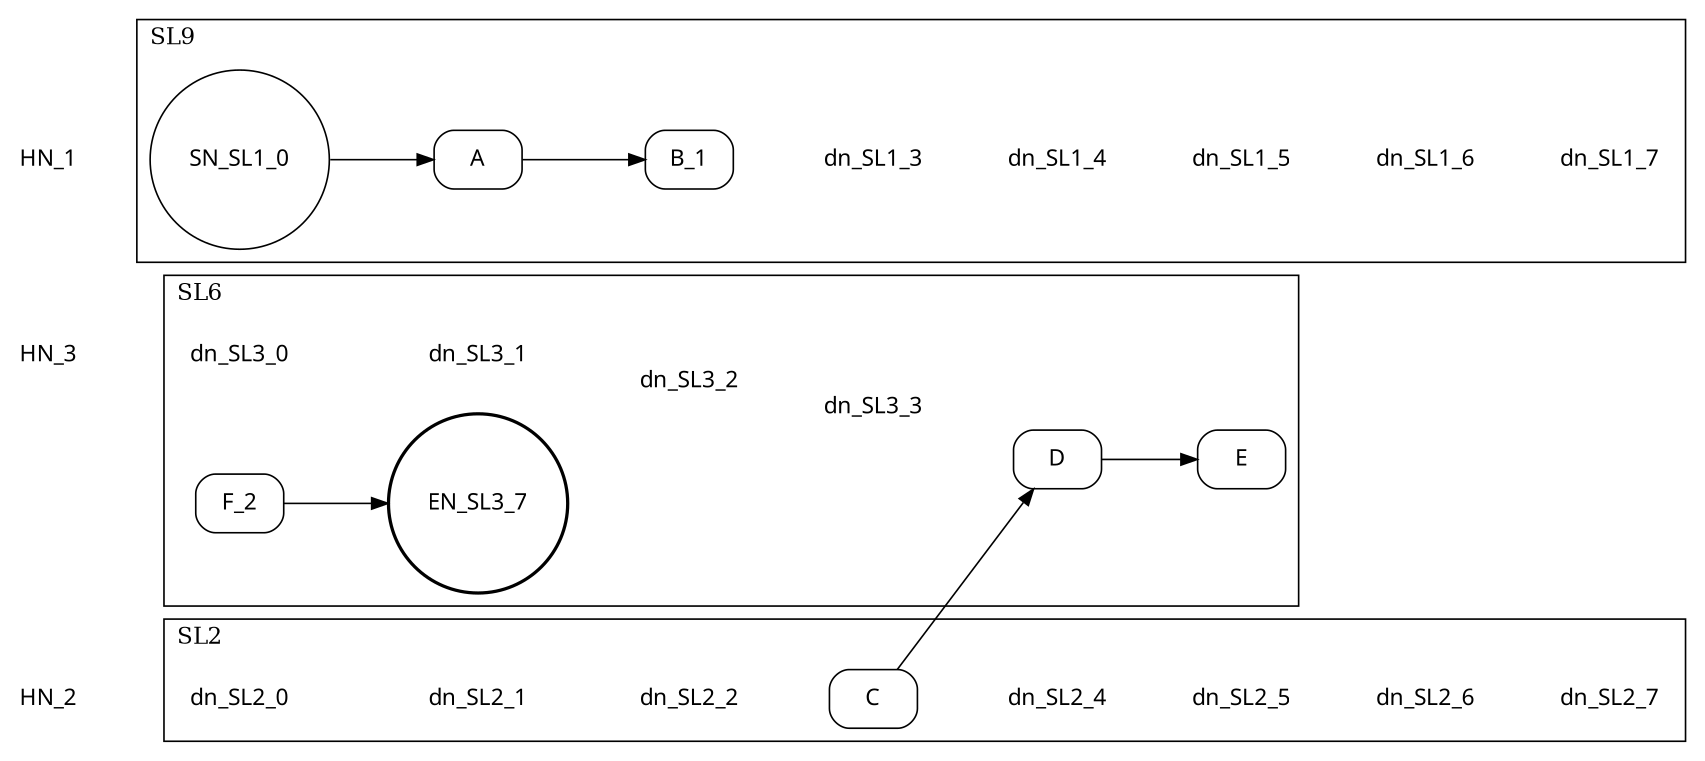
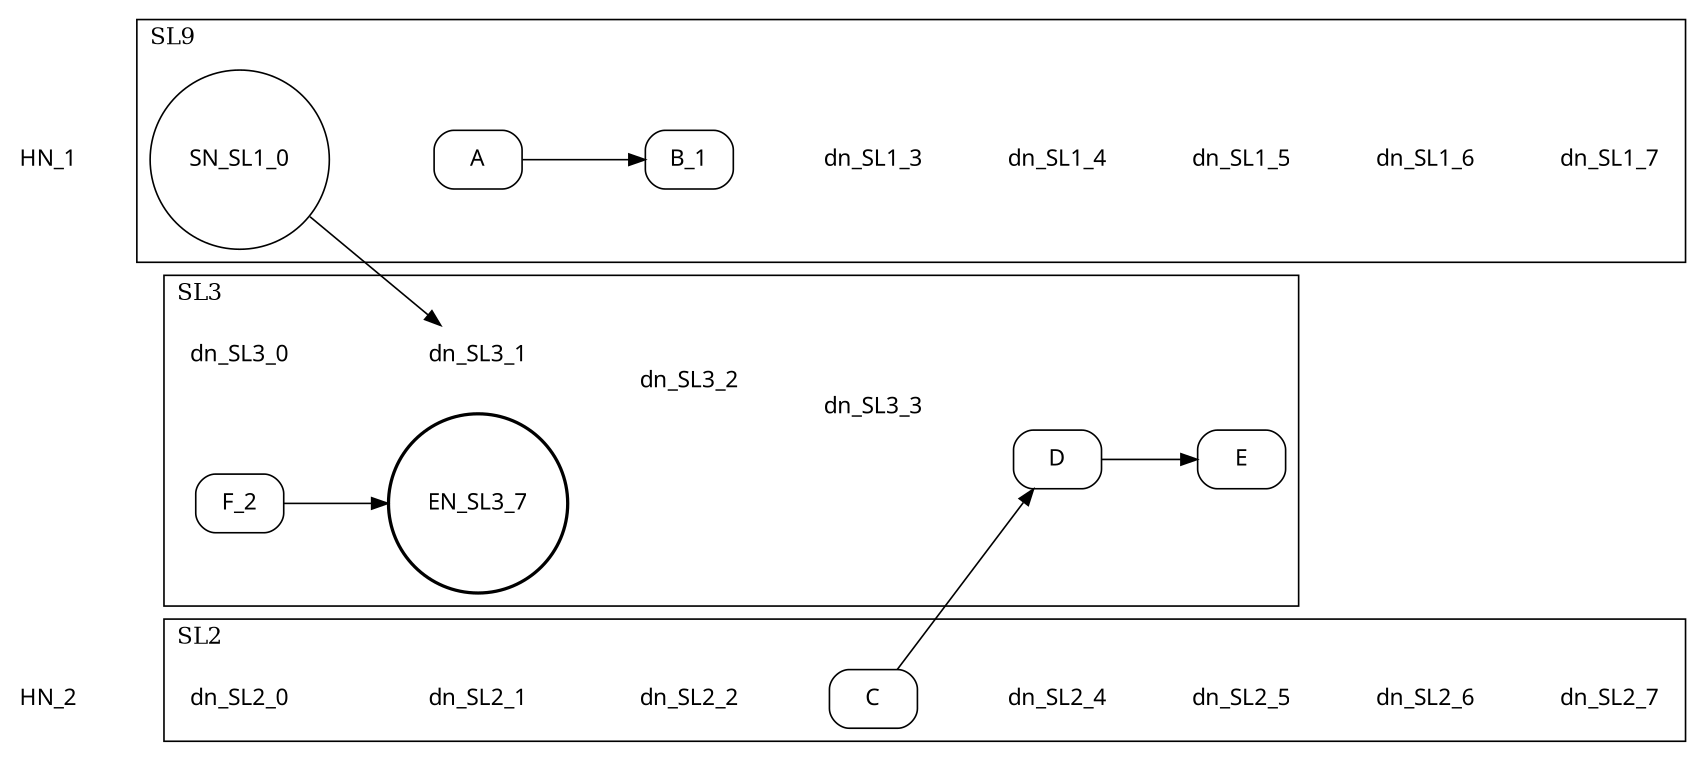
edge "SN_SL1_0" -> "A": now "SN_SL1_0" -> "dn_SL3_1"
cluster "SL6": label "SL6" -> "SL3"
node "HN_3": removed
